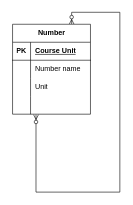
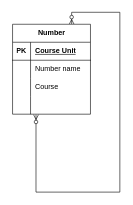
node "Unit": label "Unit" -> "Course"
